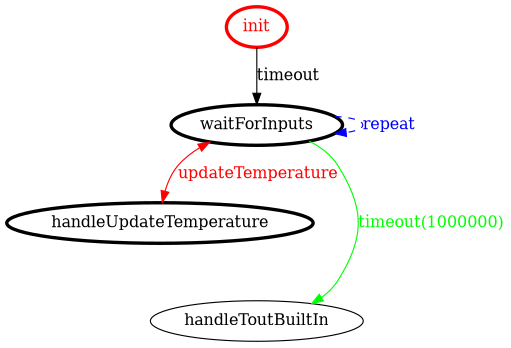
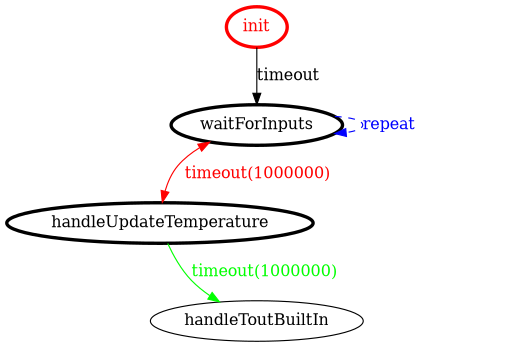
edge "waitForInputs" -- "handleUpdateTemperature": label "updateTemperature" -> "timeout(1000000)"
edge "waitForInputs" -> "handleToutBuiltIn": now "handleUpdateTemperature" -> "handleToutBuiltIn"
